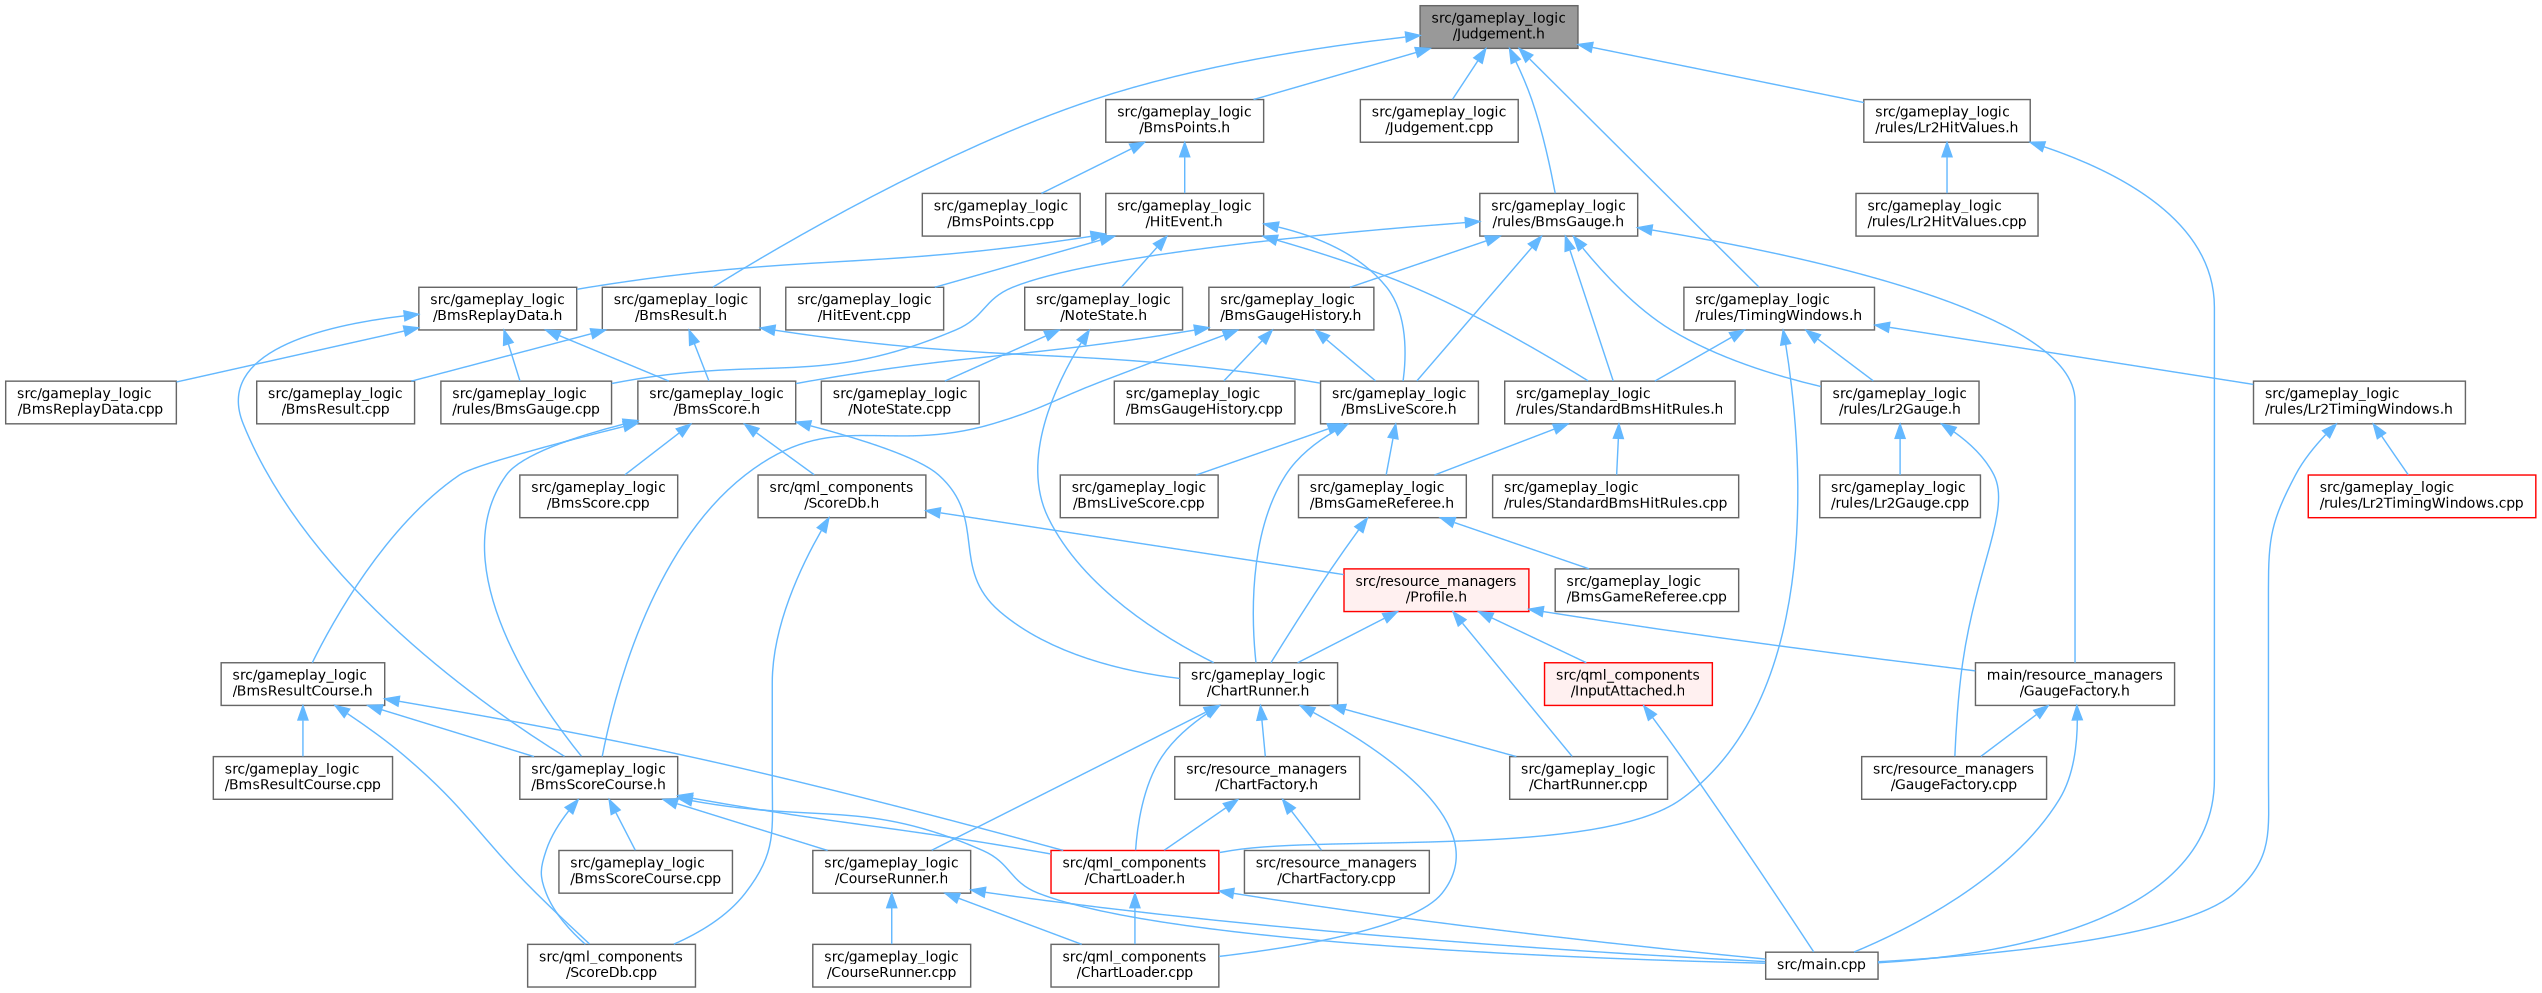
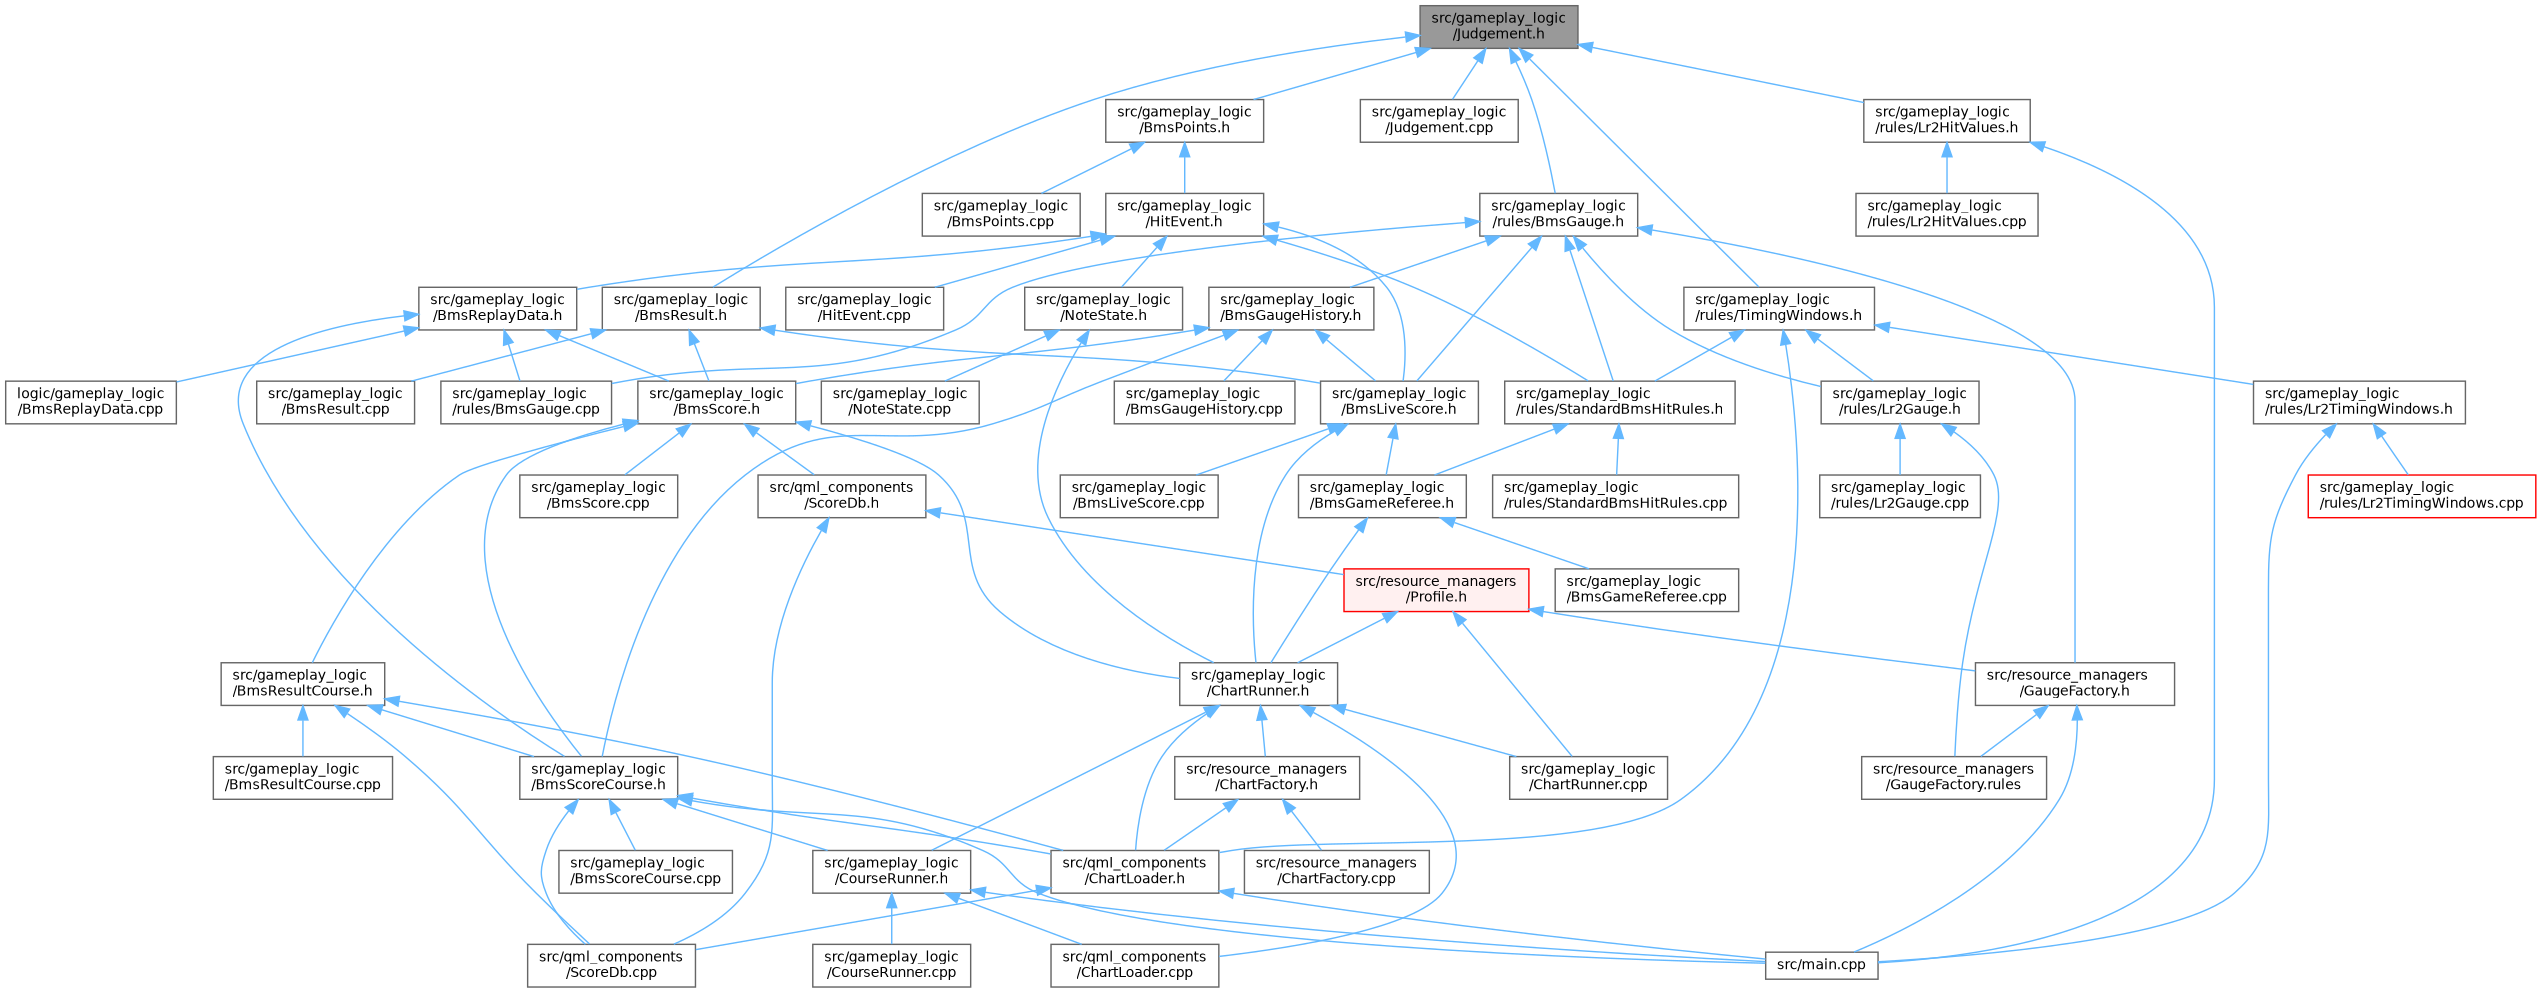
node "src/gameplay_logic /BmsReplayData.cpp": label "src/gameplay_logic /BmsReplayData.cpp" -> "logic/gameplay_logic /BmsReplayData.cpp"
node "src/qml_components /InputAttached.h": removed
node "main/resource_managers /GaugeFactory.h": label "main/resource_managers /GaugeFactory.h" -> "src/resource_managers /GaugeFactory.h"
node "src/resource_managers /GaugeFactory.cpp": label "src/resource_managers /GaugeFactory.cpp" -> "src/resource_managers /GaugeFactory.rules"
node "src/qml_components /ChartLoader.h": color red -> grey40
edge "src/qml_components /ChartLoader.cpp" -> "src/qml_components /ChartLoader.h": now "src/qml_components /ScoreDb.cpp" -> "src/qml_components /ChartLoader.h"
